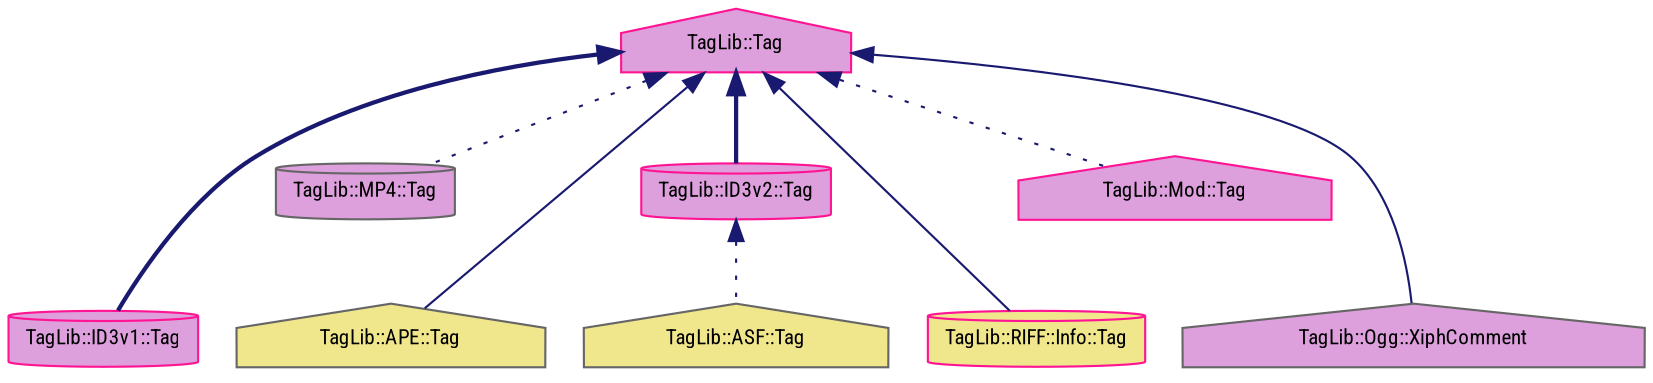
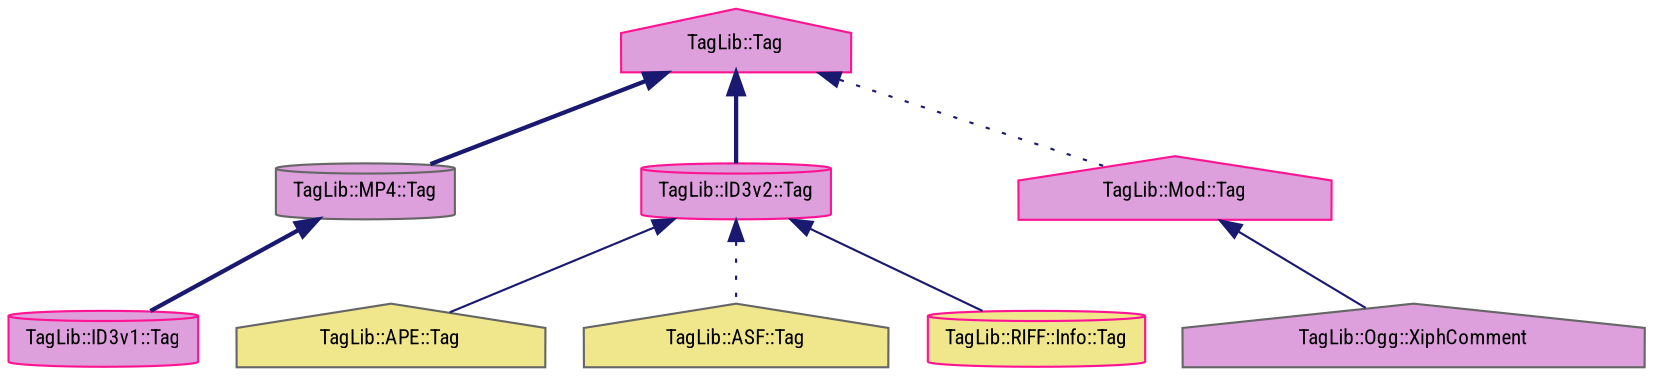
edge "TagLib::Ogg::XiphComment" -> "TagLib::Tag": now "TagLib::Ogg::XiphComment" -> "TagLib::Mod::Tag"
edge "TagLib::ID3v1::Tag" -> "TagLib::Tag": now "TagLib::ID3v1::Tag" -> "TagLib::MP4::Tag"
edge "TagLib::MP4::Tag" -> "TagLib::Tag": style dotted -> bold
edge "TagLib::APE::Tag" -> "TagLib::Tag": now "TagLib::APE::Tag" -> "TagLib::ID3v2::Tag"
edge "TagLib::RIFF::Info::Tag" -> "TagLib::Tag": now "TagLib::RIFF::Info::Tag" -> "TagLib::ID3v2::Tag"
